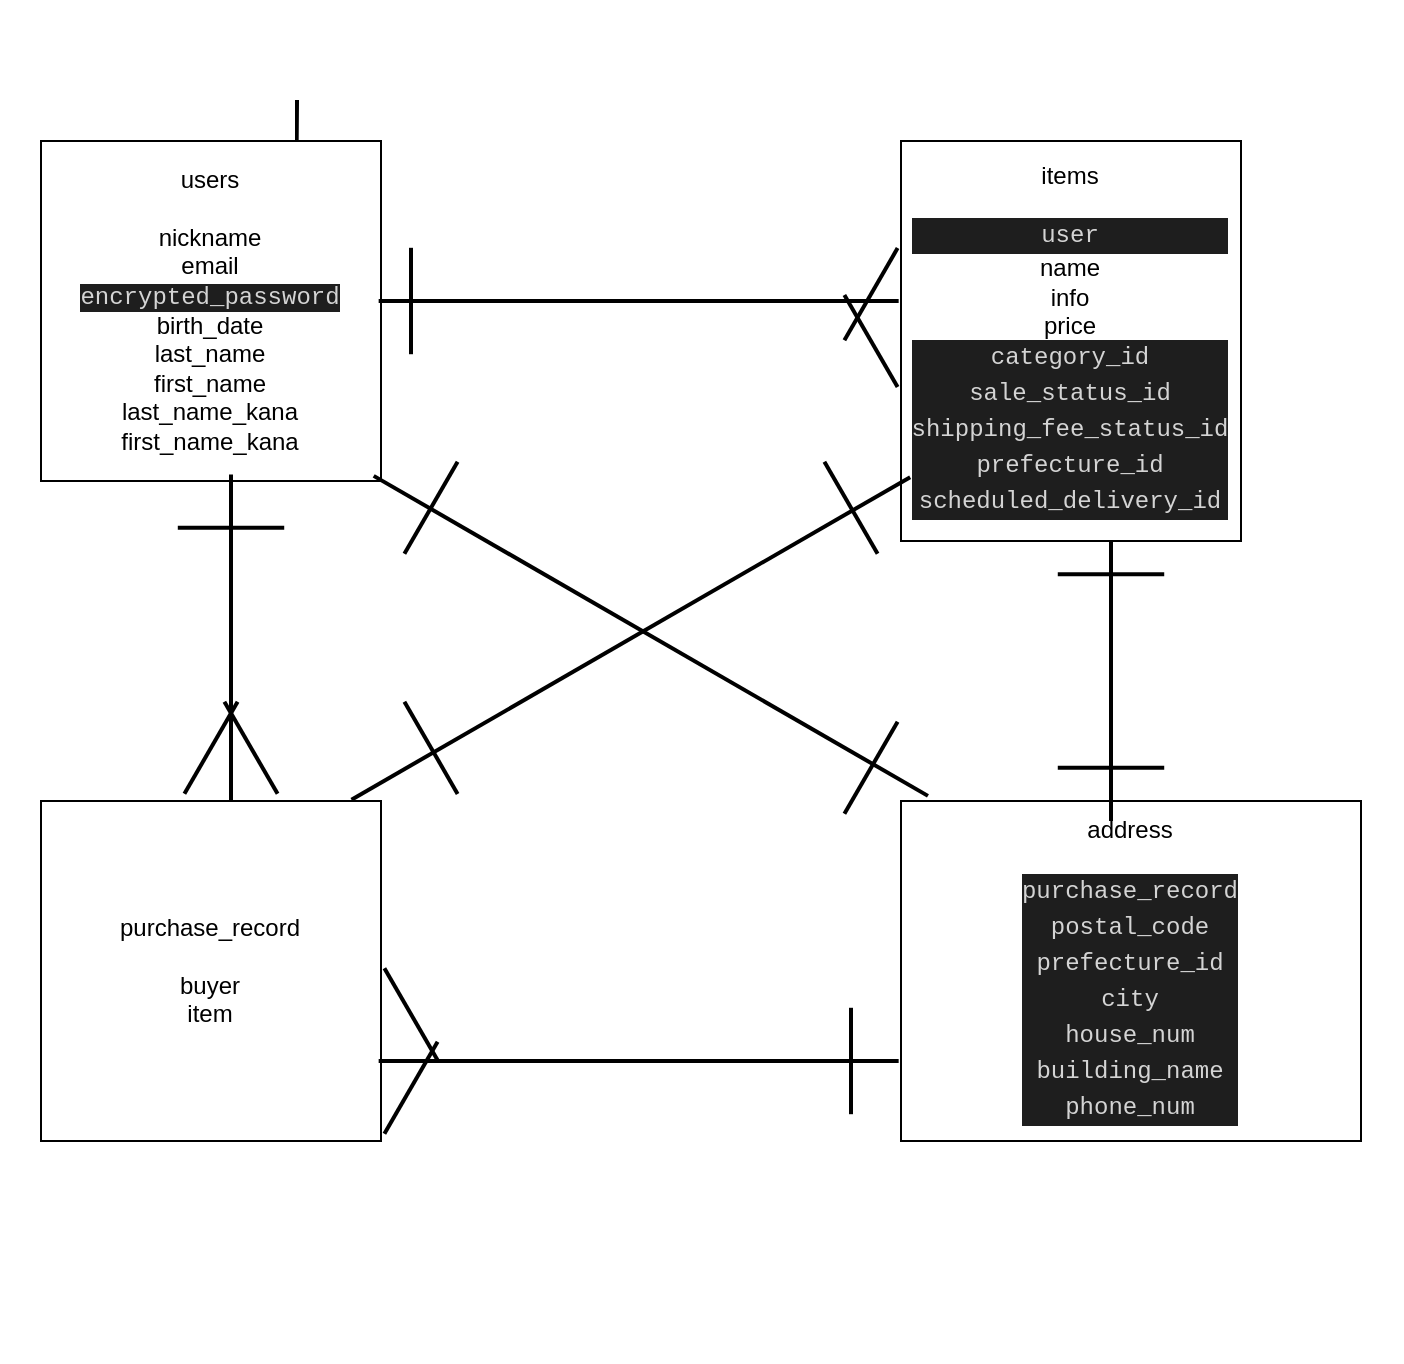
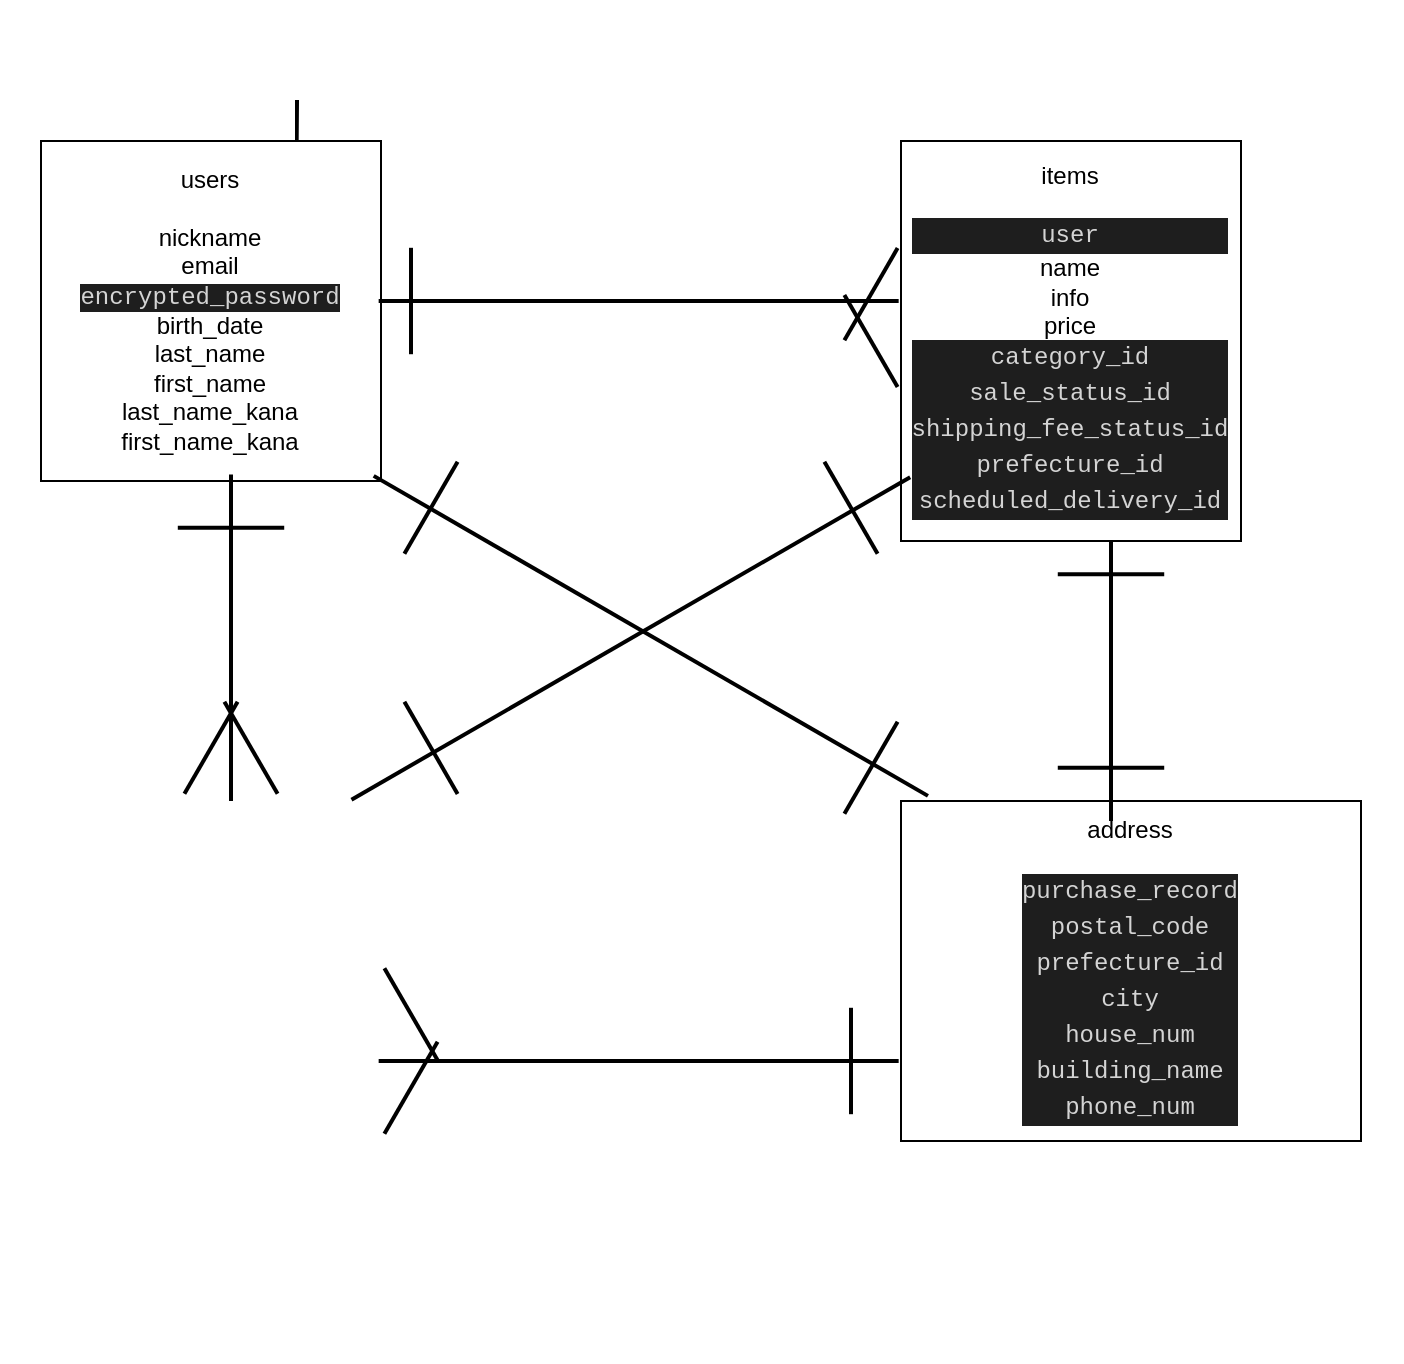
node "purchase_record buyer item": removed
